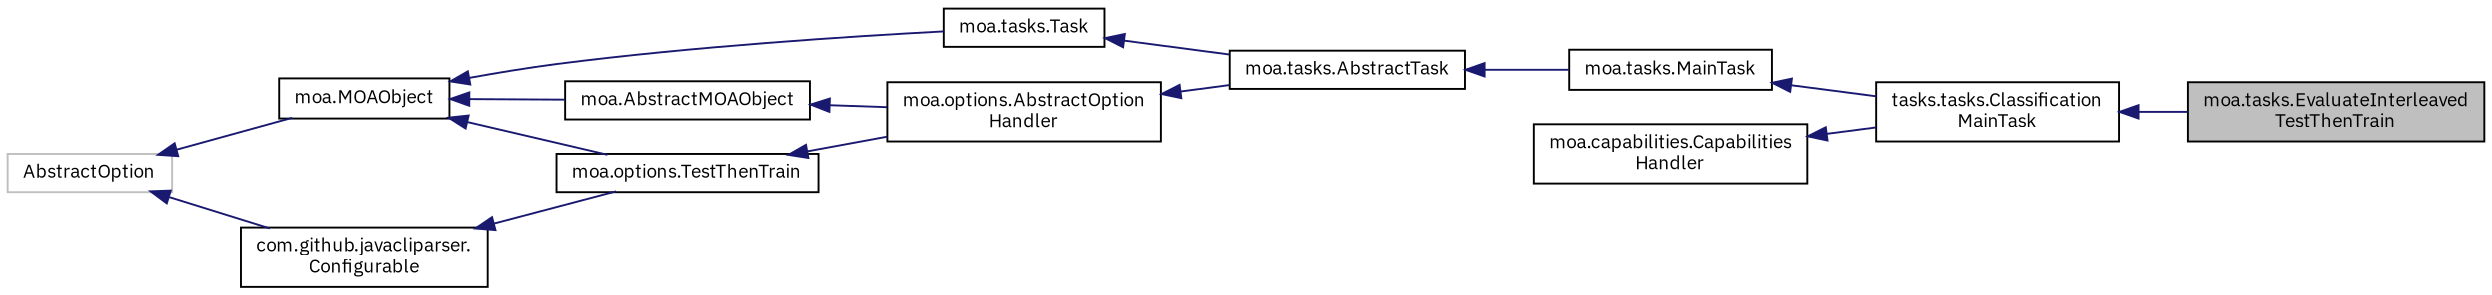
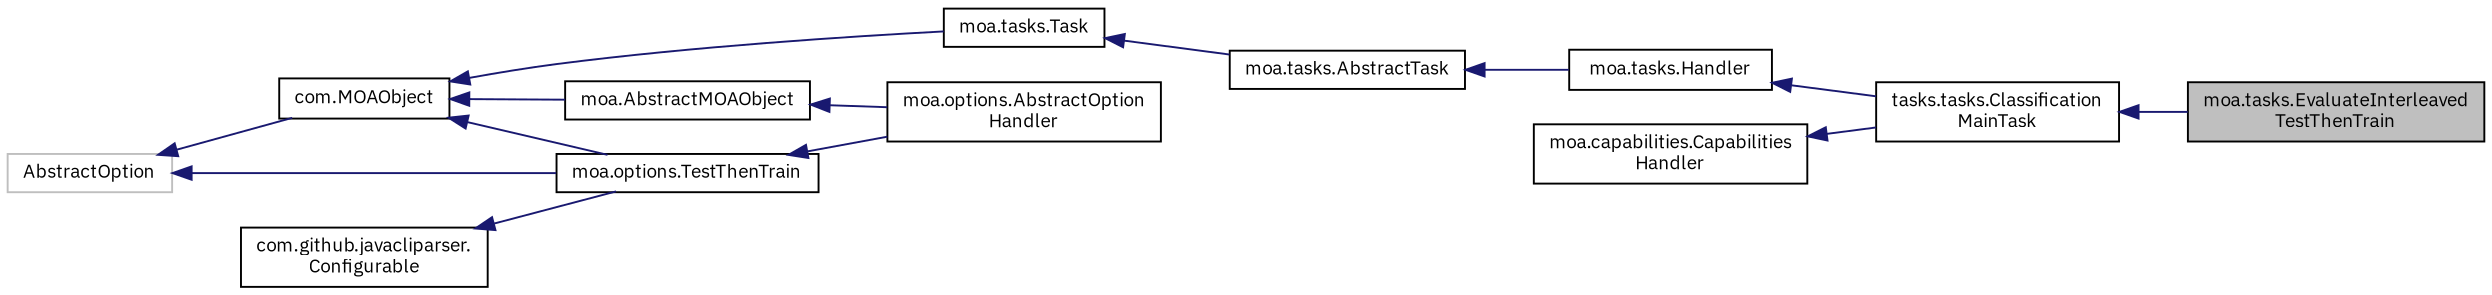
node "moa.tasks.MainTask": label "moa.tasks.MainTask" -> "moa.tasks.Handler"
edge "moa.tasks.AbstractTask" -> "moa.options.AbstractOption Handler": removed
node "moa.MOAObject": label "moa.MOAObject" -> "com.MOAObject"
edge "com.github.javacliparser. Configurable" -> "AbstractOption": now "moa.options.TestThenTrain" -> "AbstractOption"
